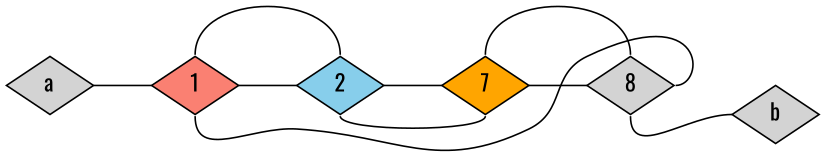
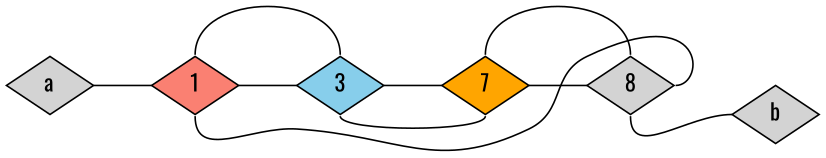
node "2": label "2" -> "3"
